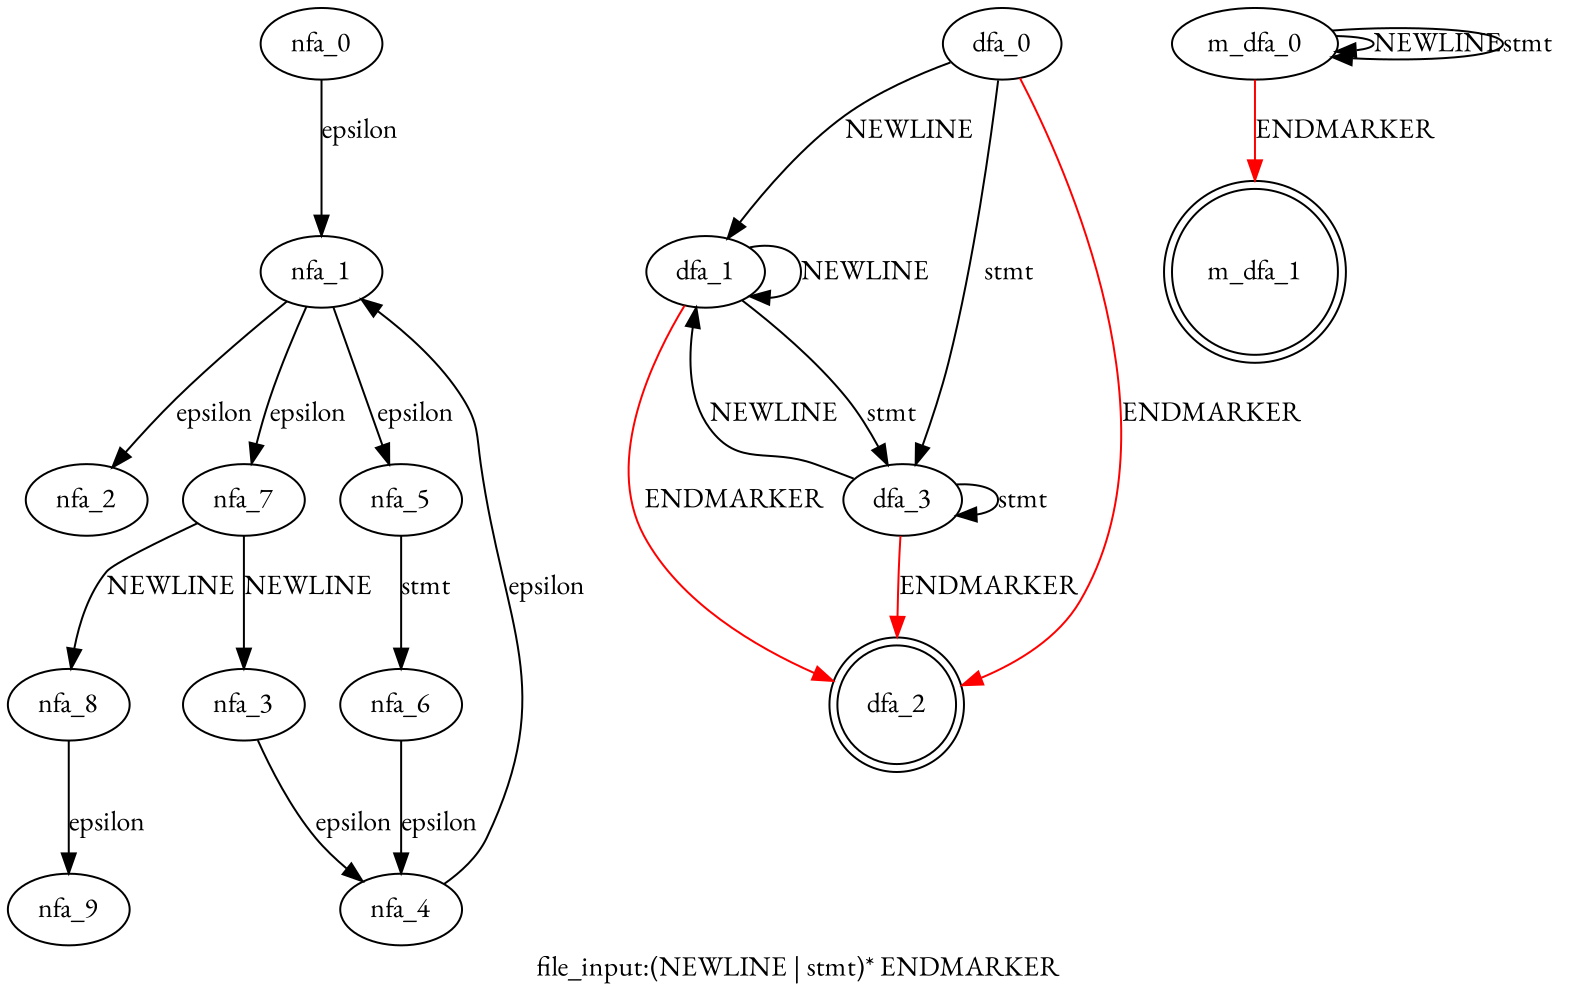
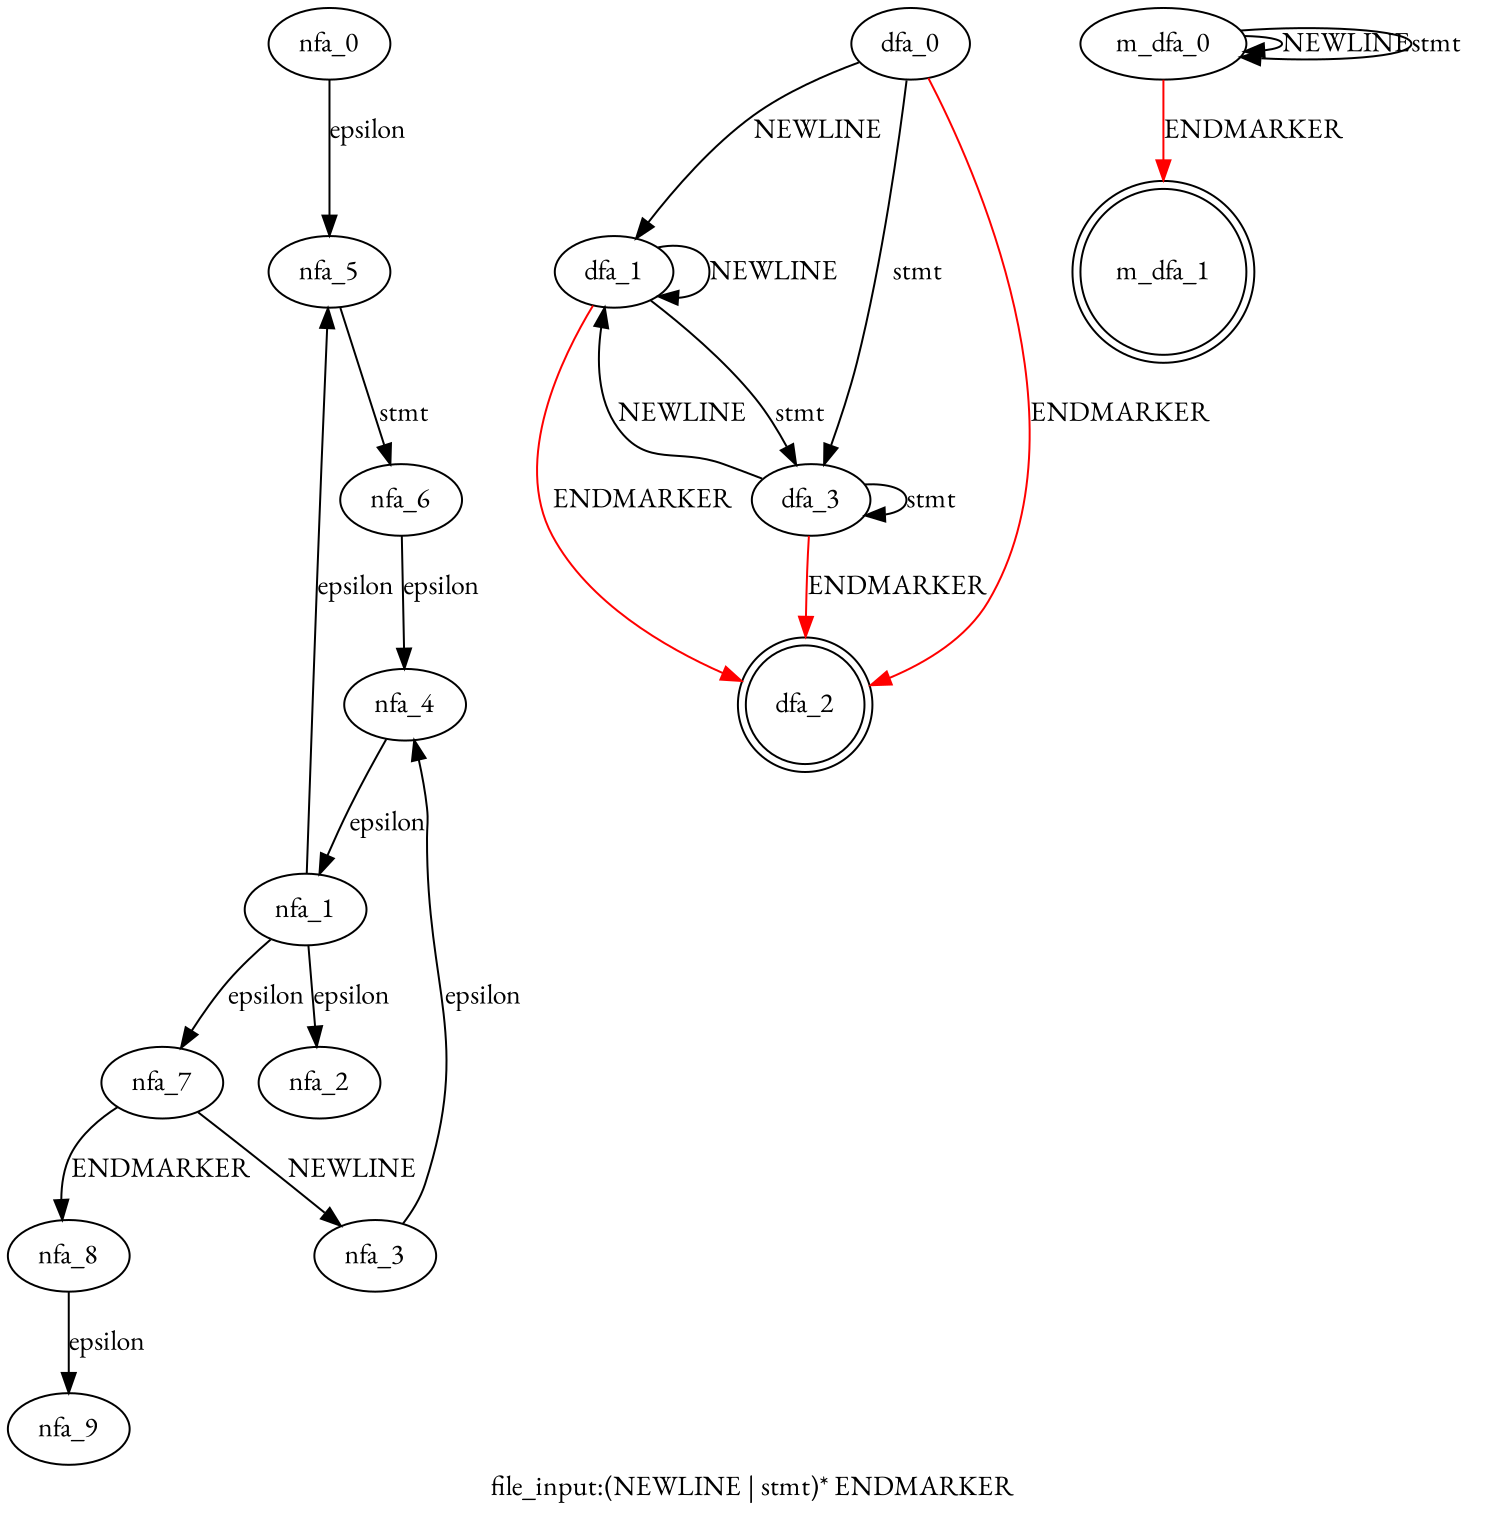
edge "nfa_0" -> "nfa_1": now "nfa_0" -> "nfa_5"
edge "nfa_7" -> "nfa_8": label "NEWLINE" -> "ENDMARKER"
